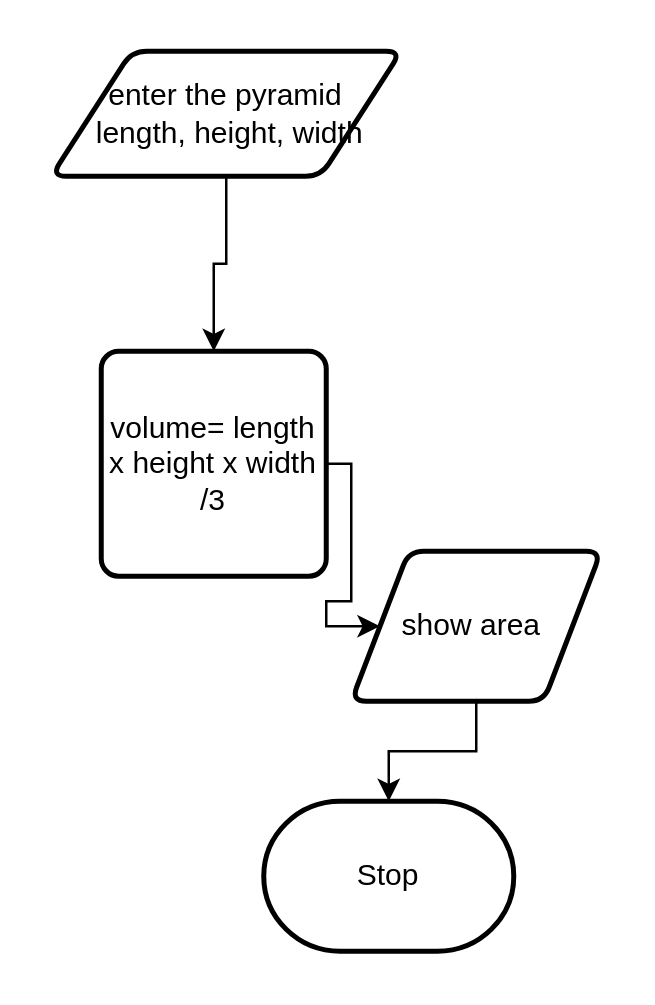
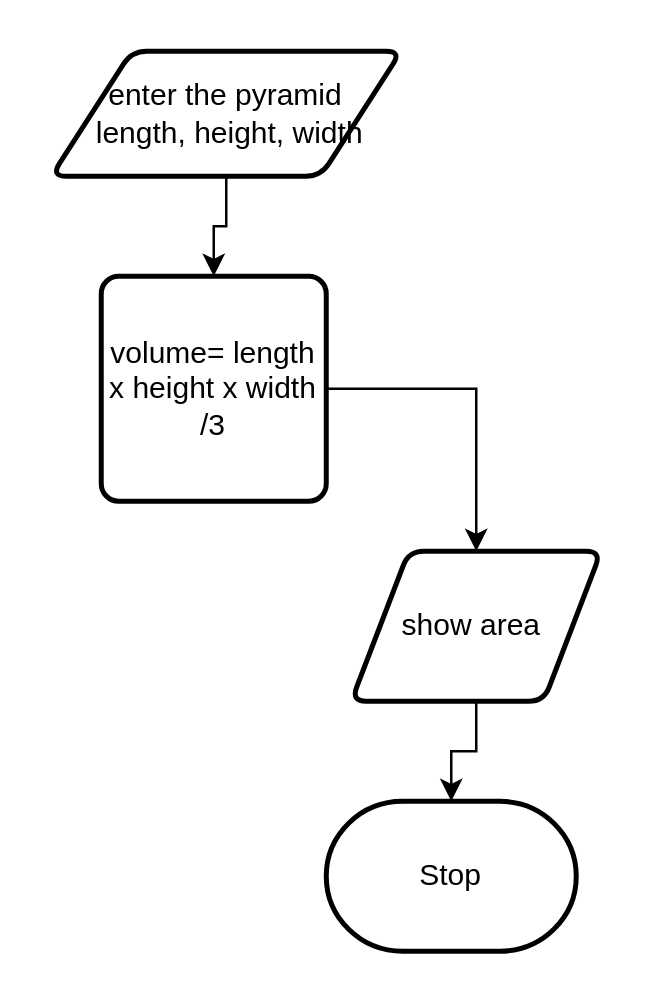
node "volume= length x height x width /3": moved (214, 464) -> (214, 389)
node "Stop": moved (389, 876) -> (451, 876)
